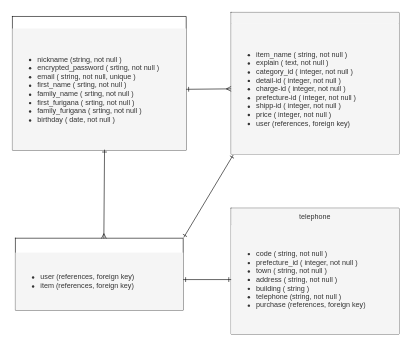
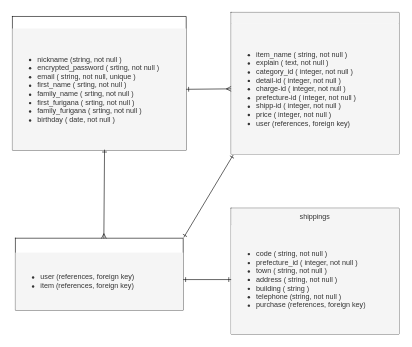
node "telephone": label "telephone" -> "shippings"
